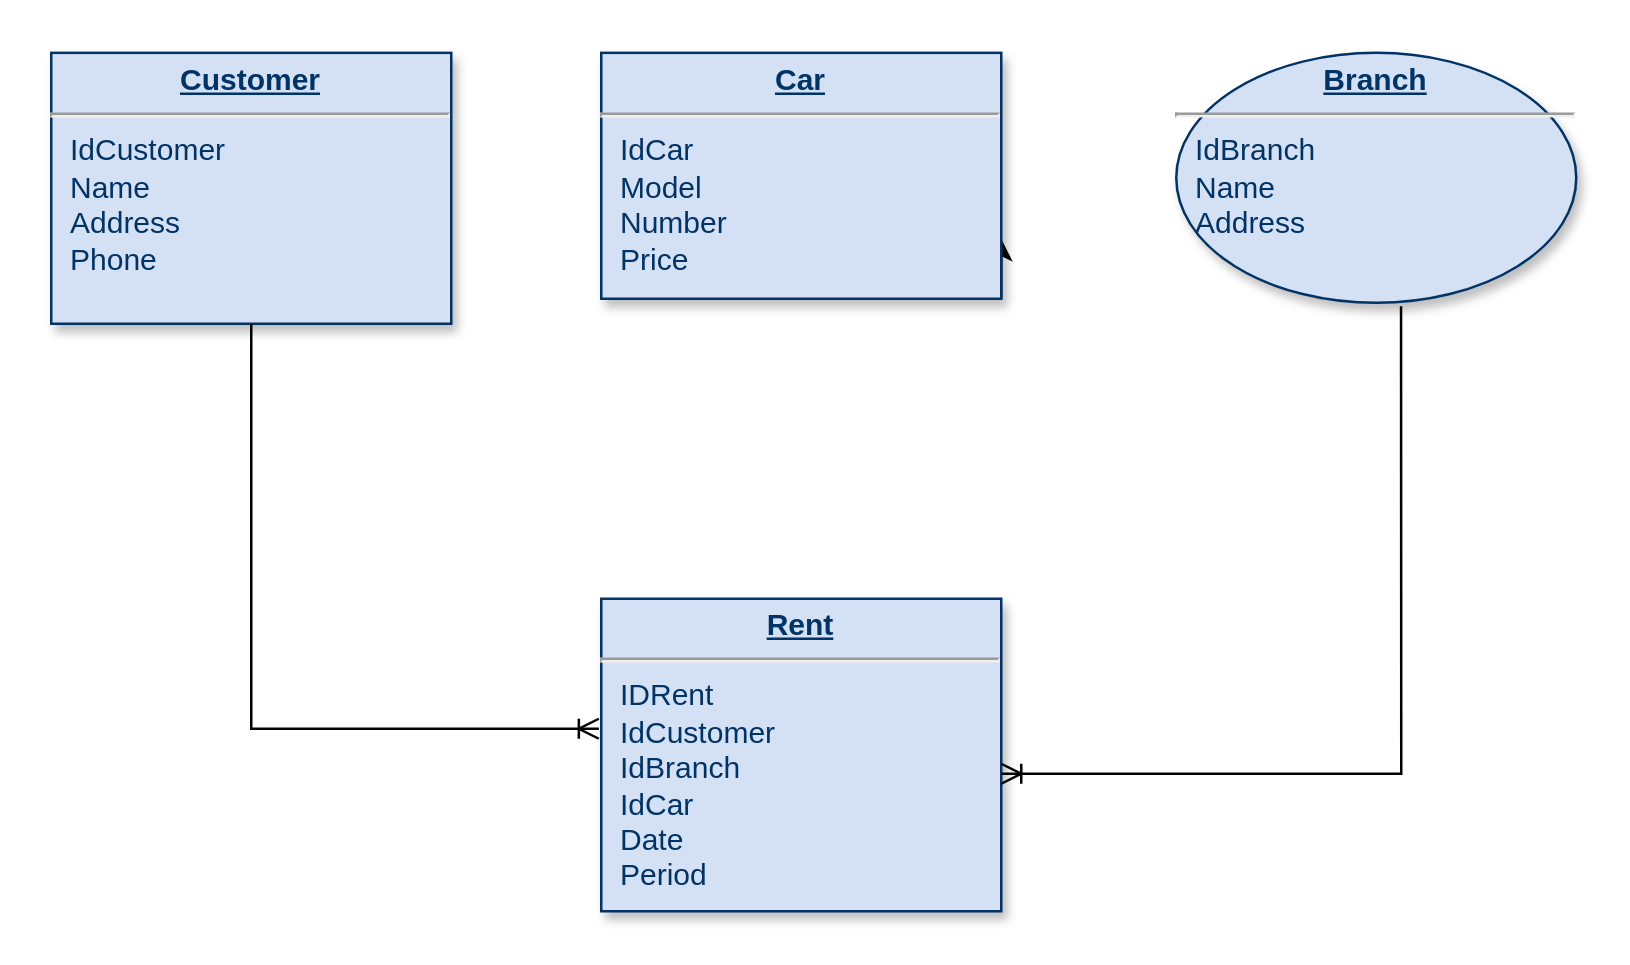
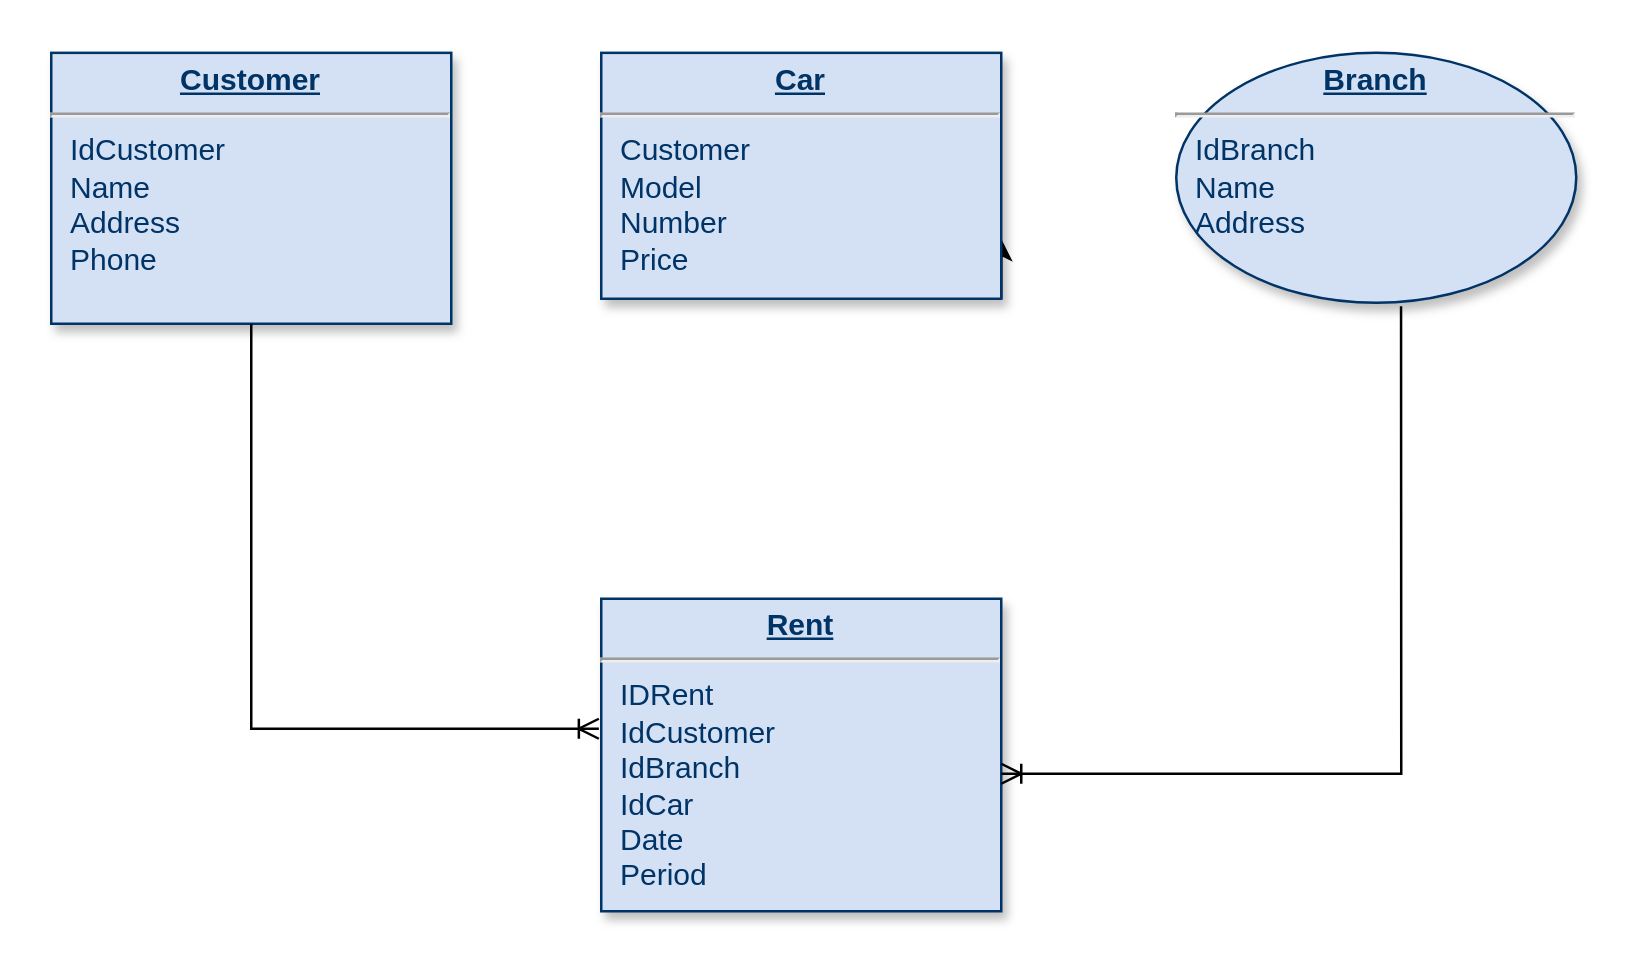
node "Car IdCar Model Number Price": label "Car IdCar Model Number Price" -> "Car Customer Model Number Price"
